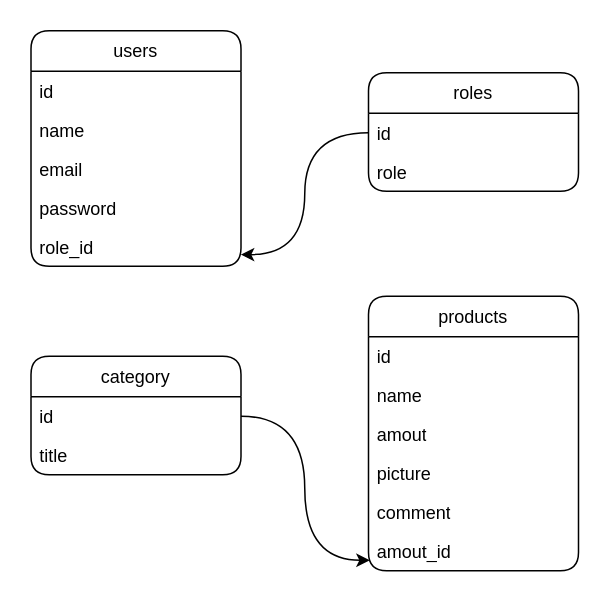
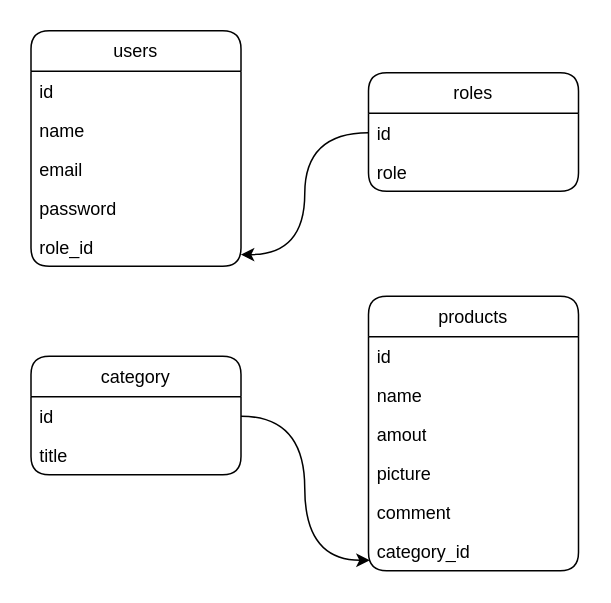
node "amout_id": label "amout_id" -> "category_id"
